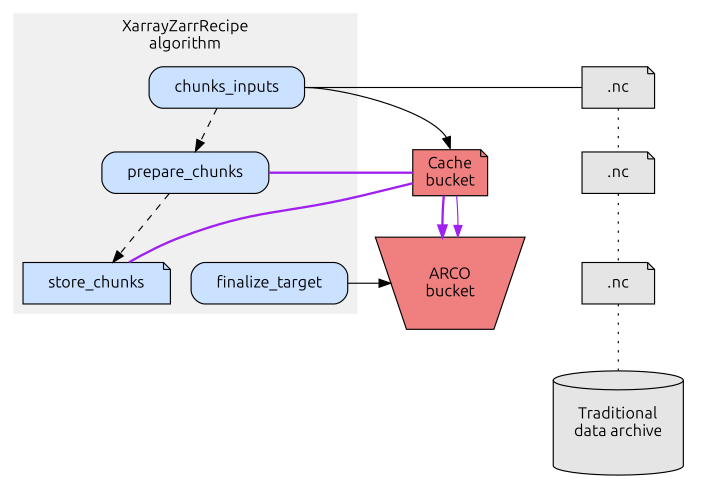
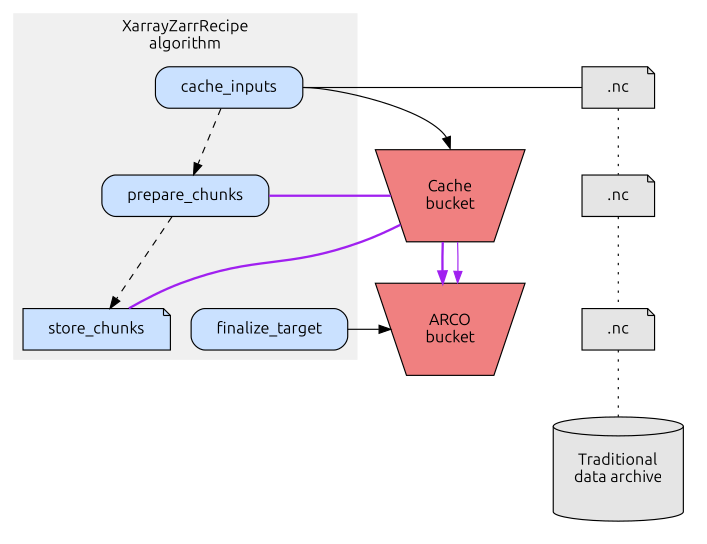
node "chunks_inputs": label "chunks_inputs" -> "cache_inputs"
node "Cache bucket": shape note -> invtrapezium
